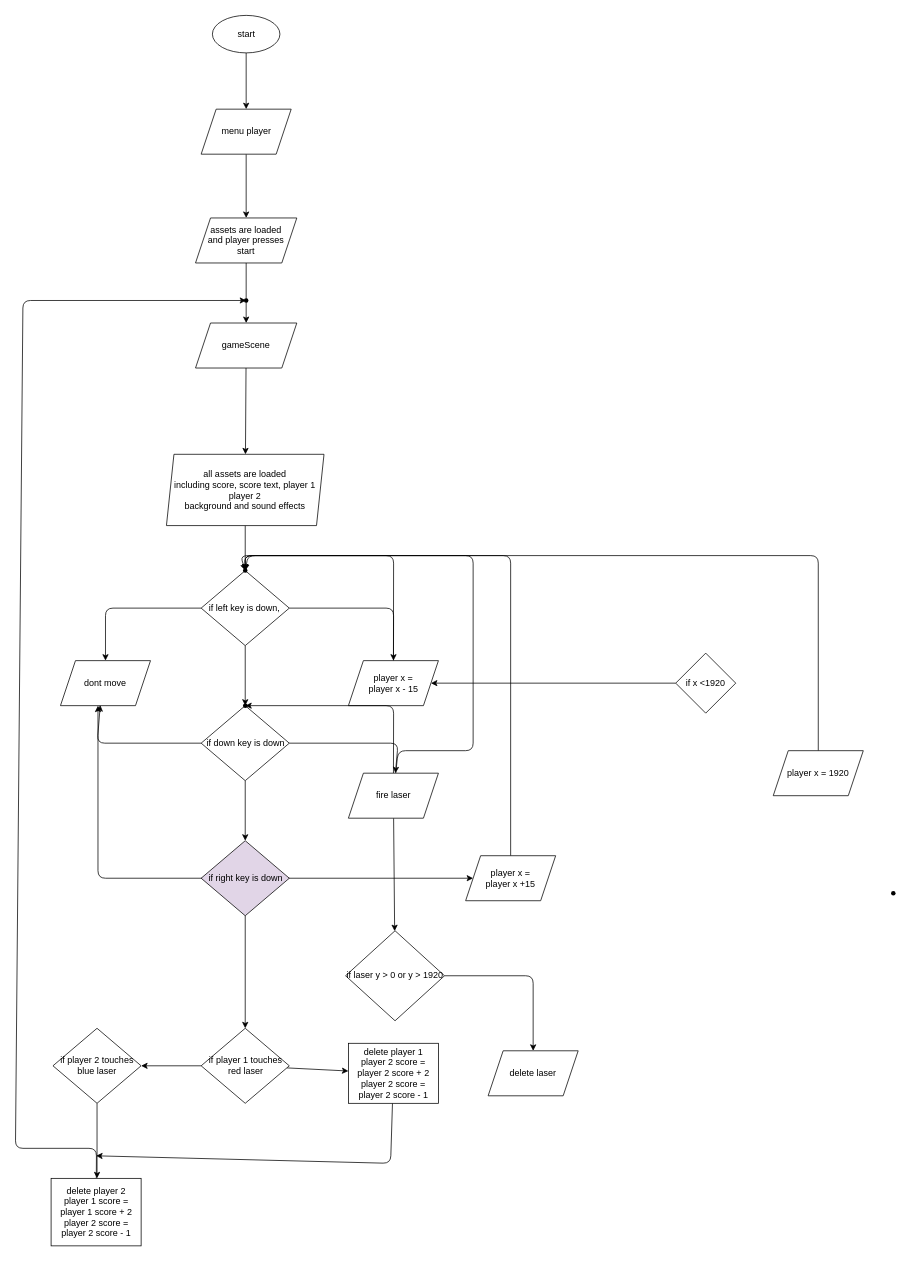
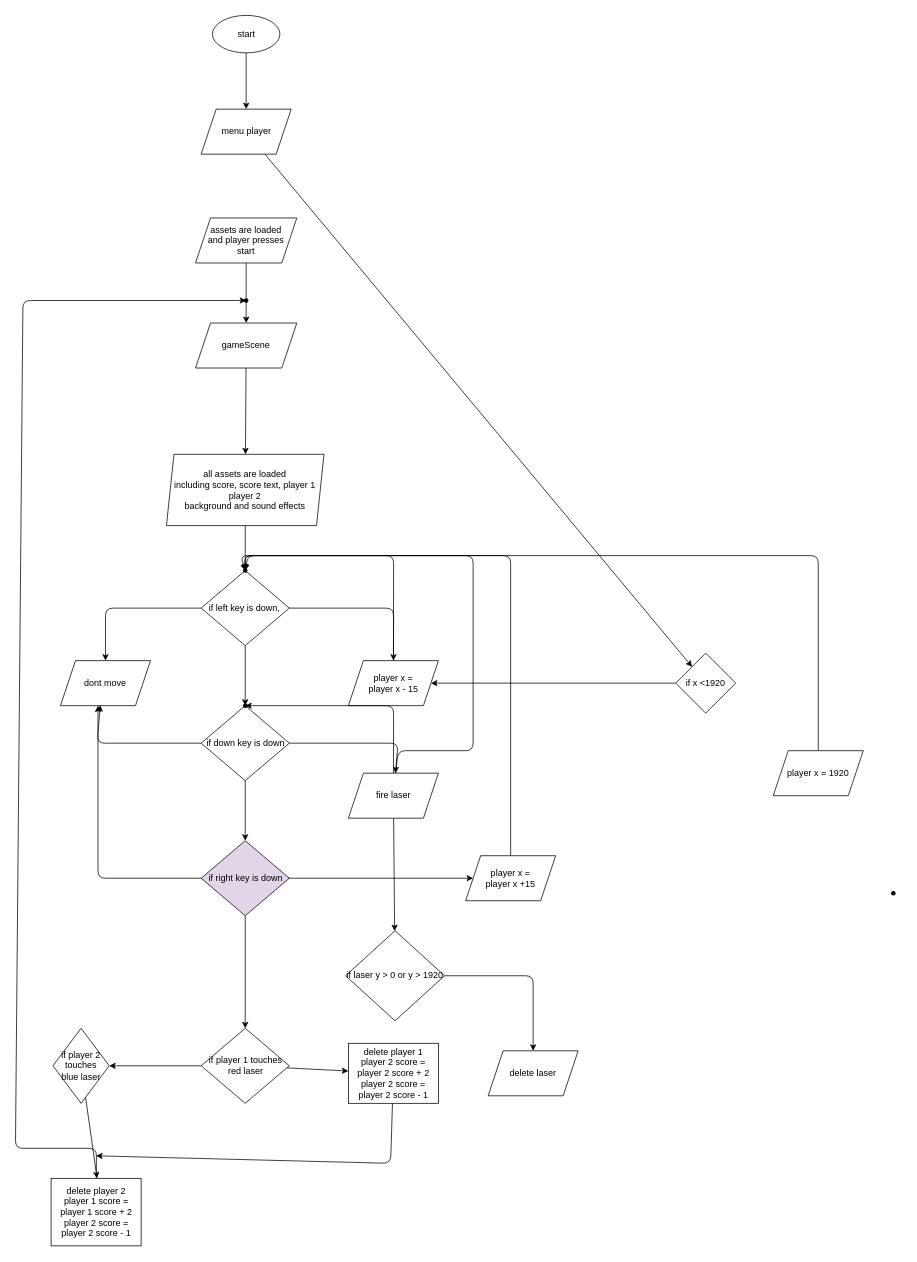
edge "menu player" -> "assets are loaded and player presses start": now "menu player" -> "if x <1920"
node "if player 2 touches blue laser": size 88x75 -> 56x75
